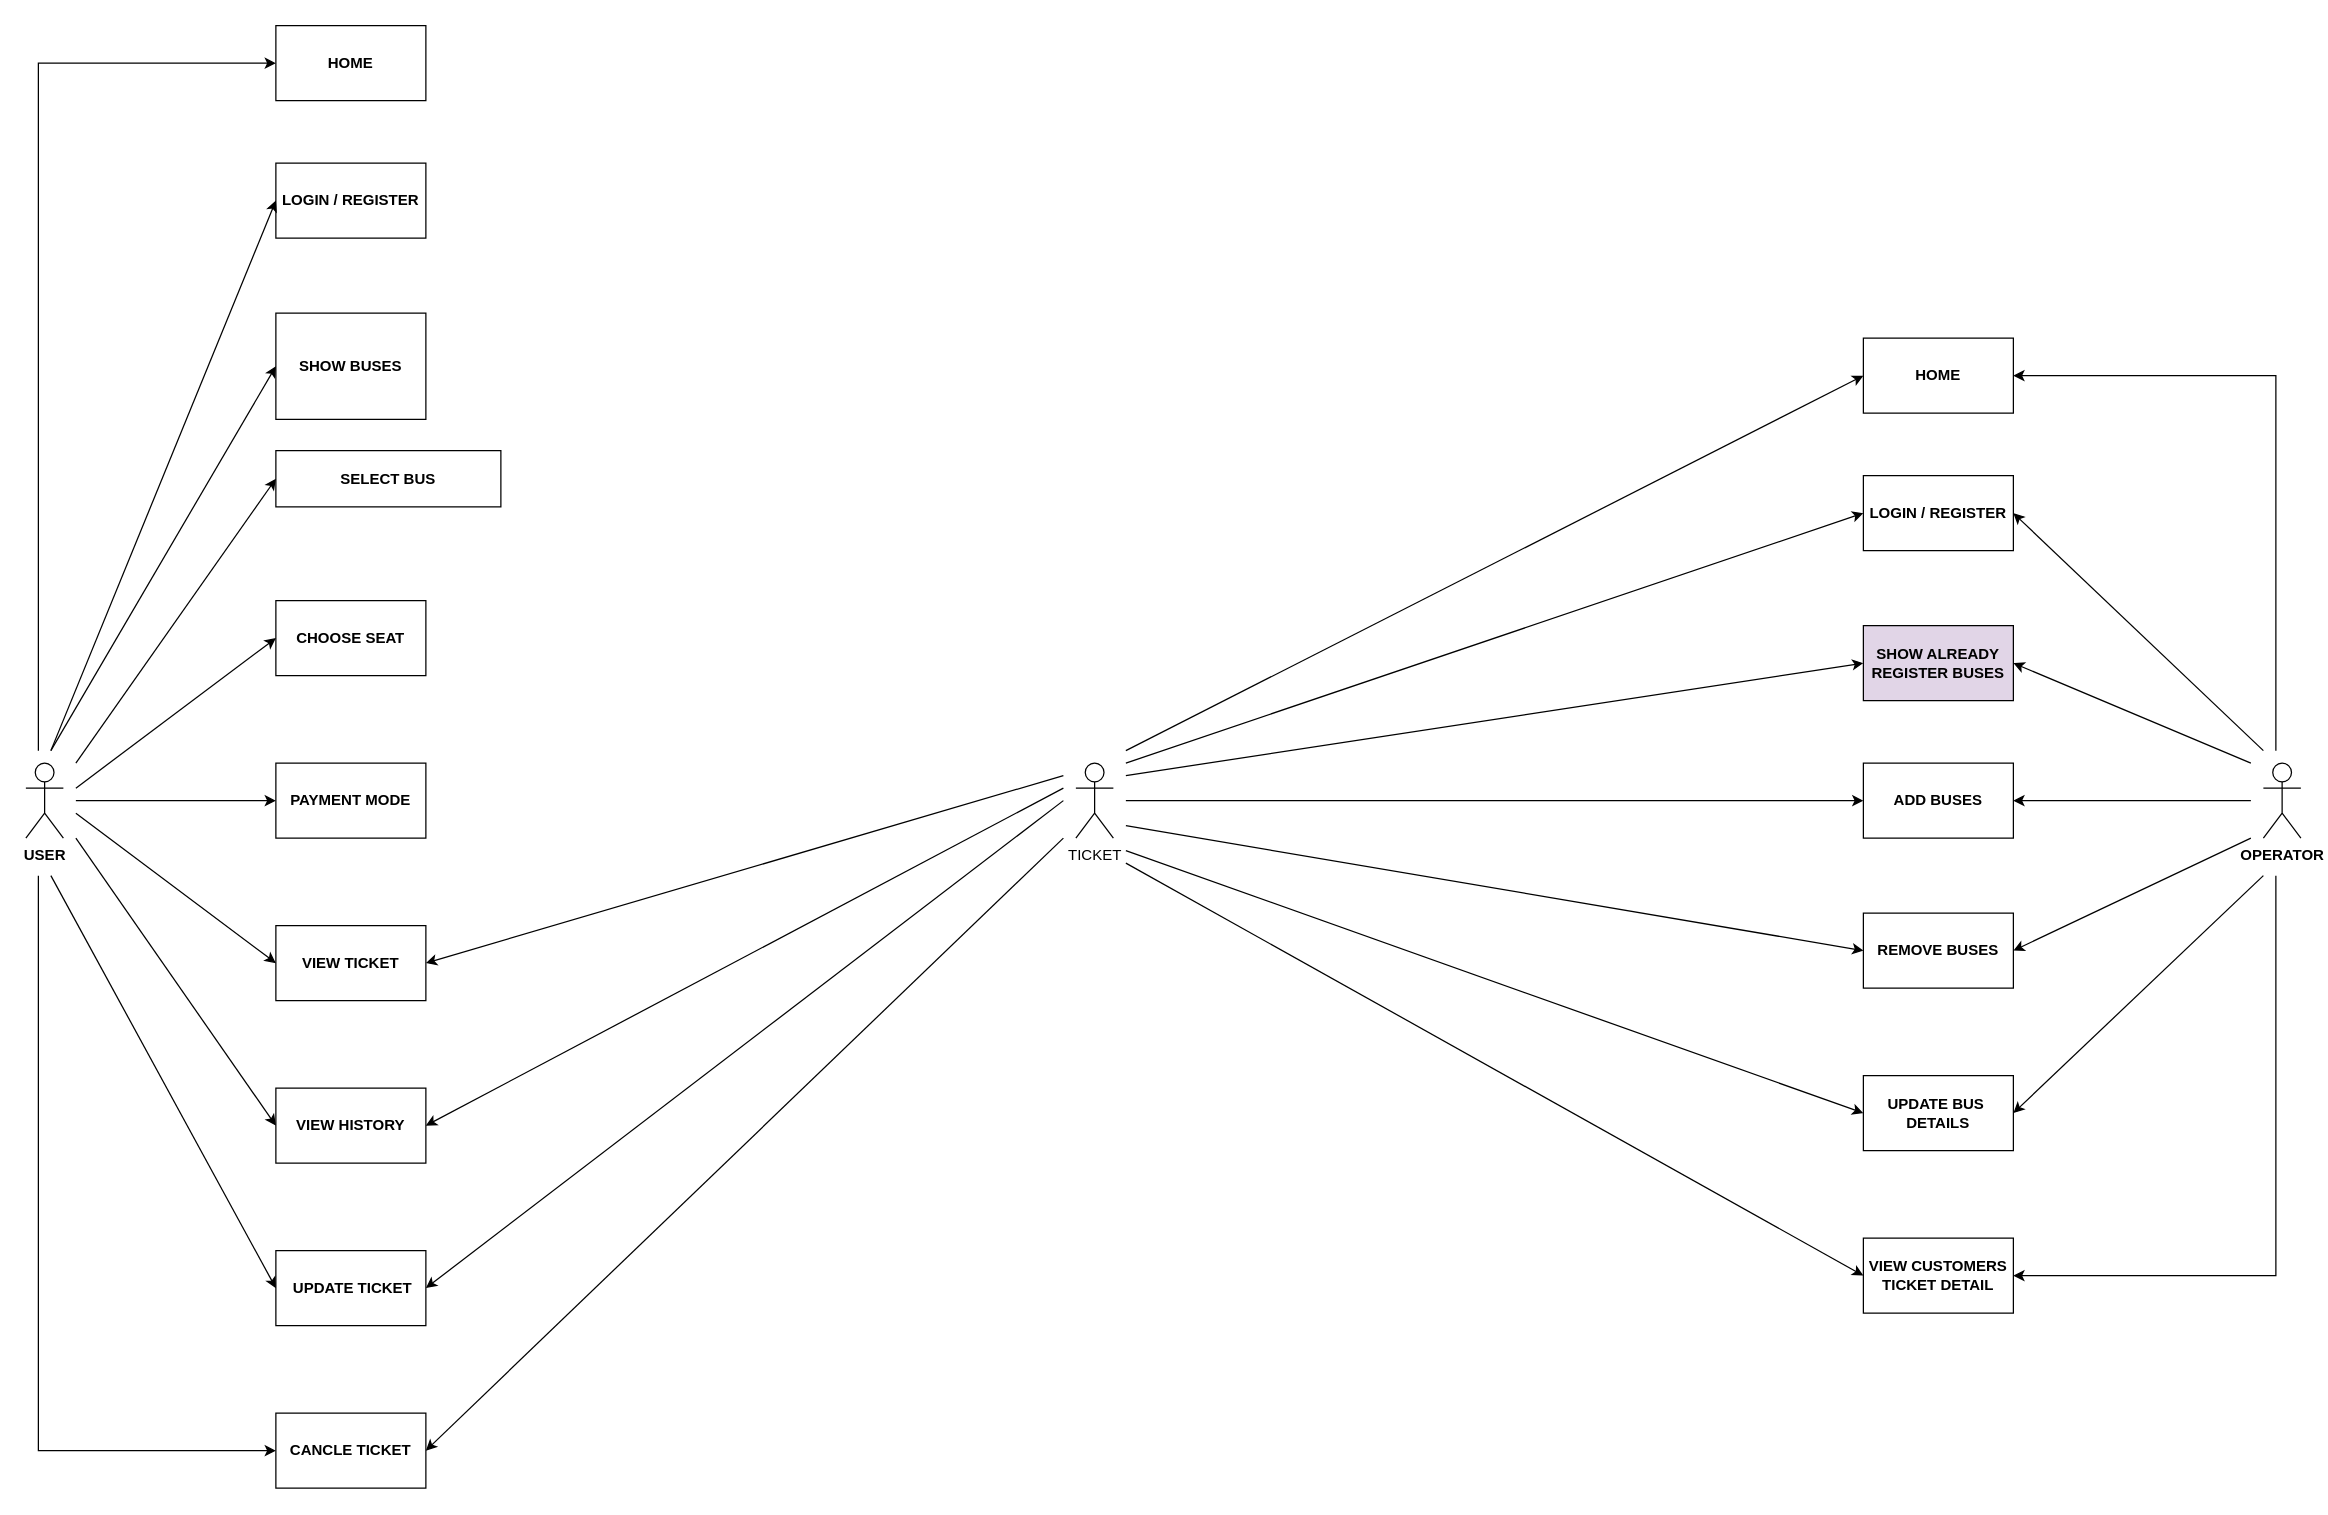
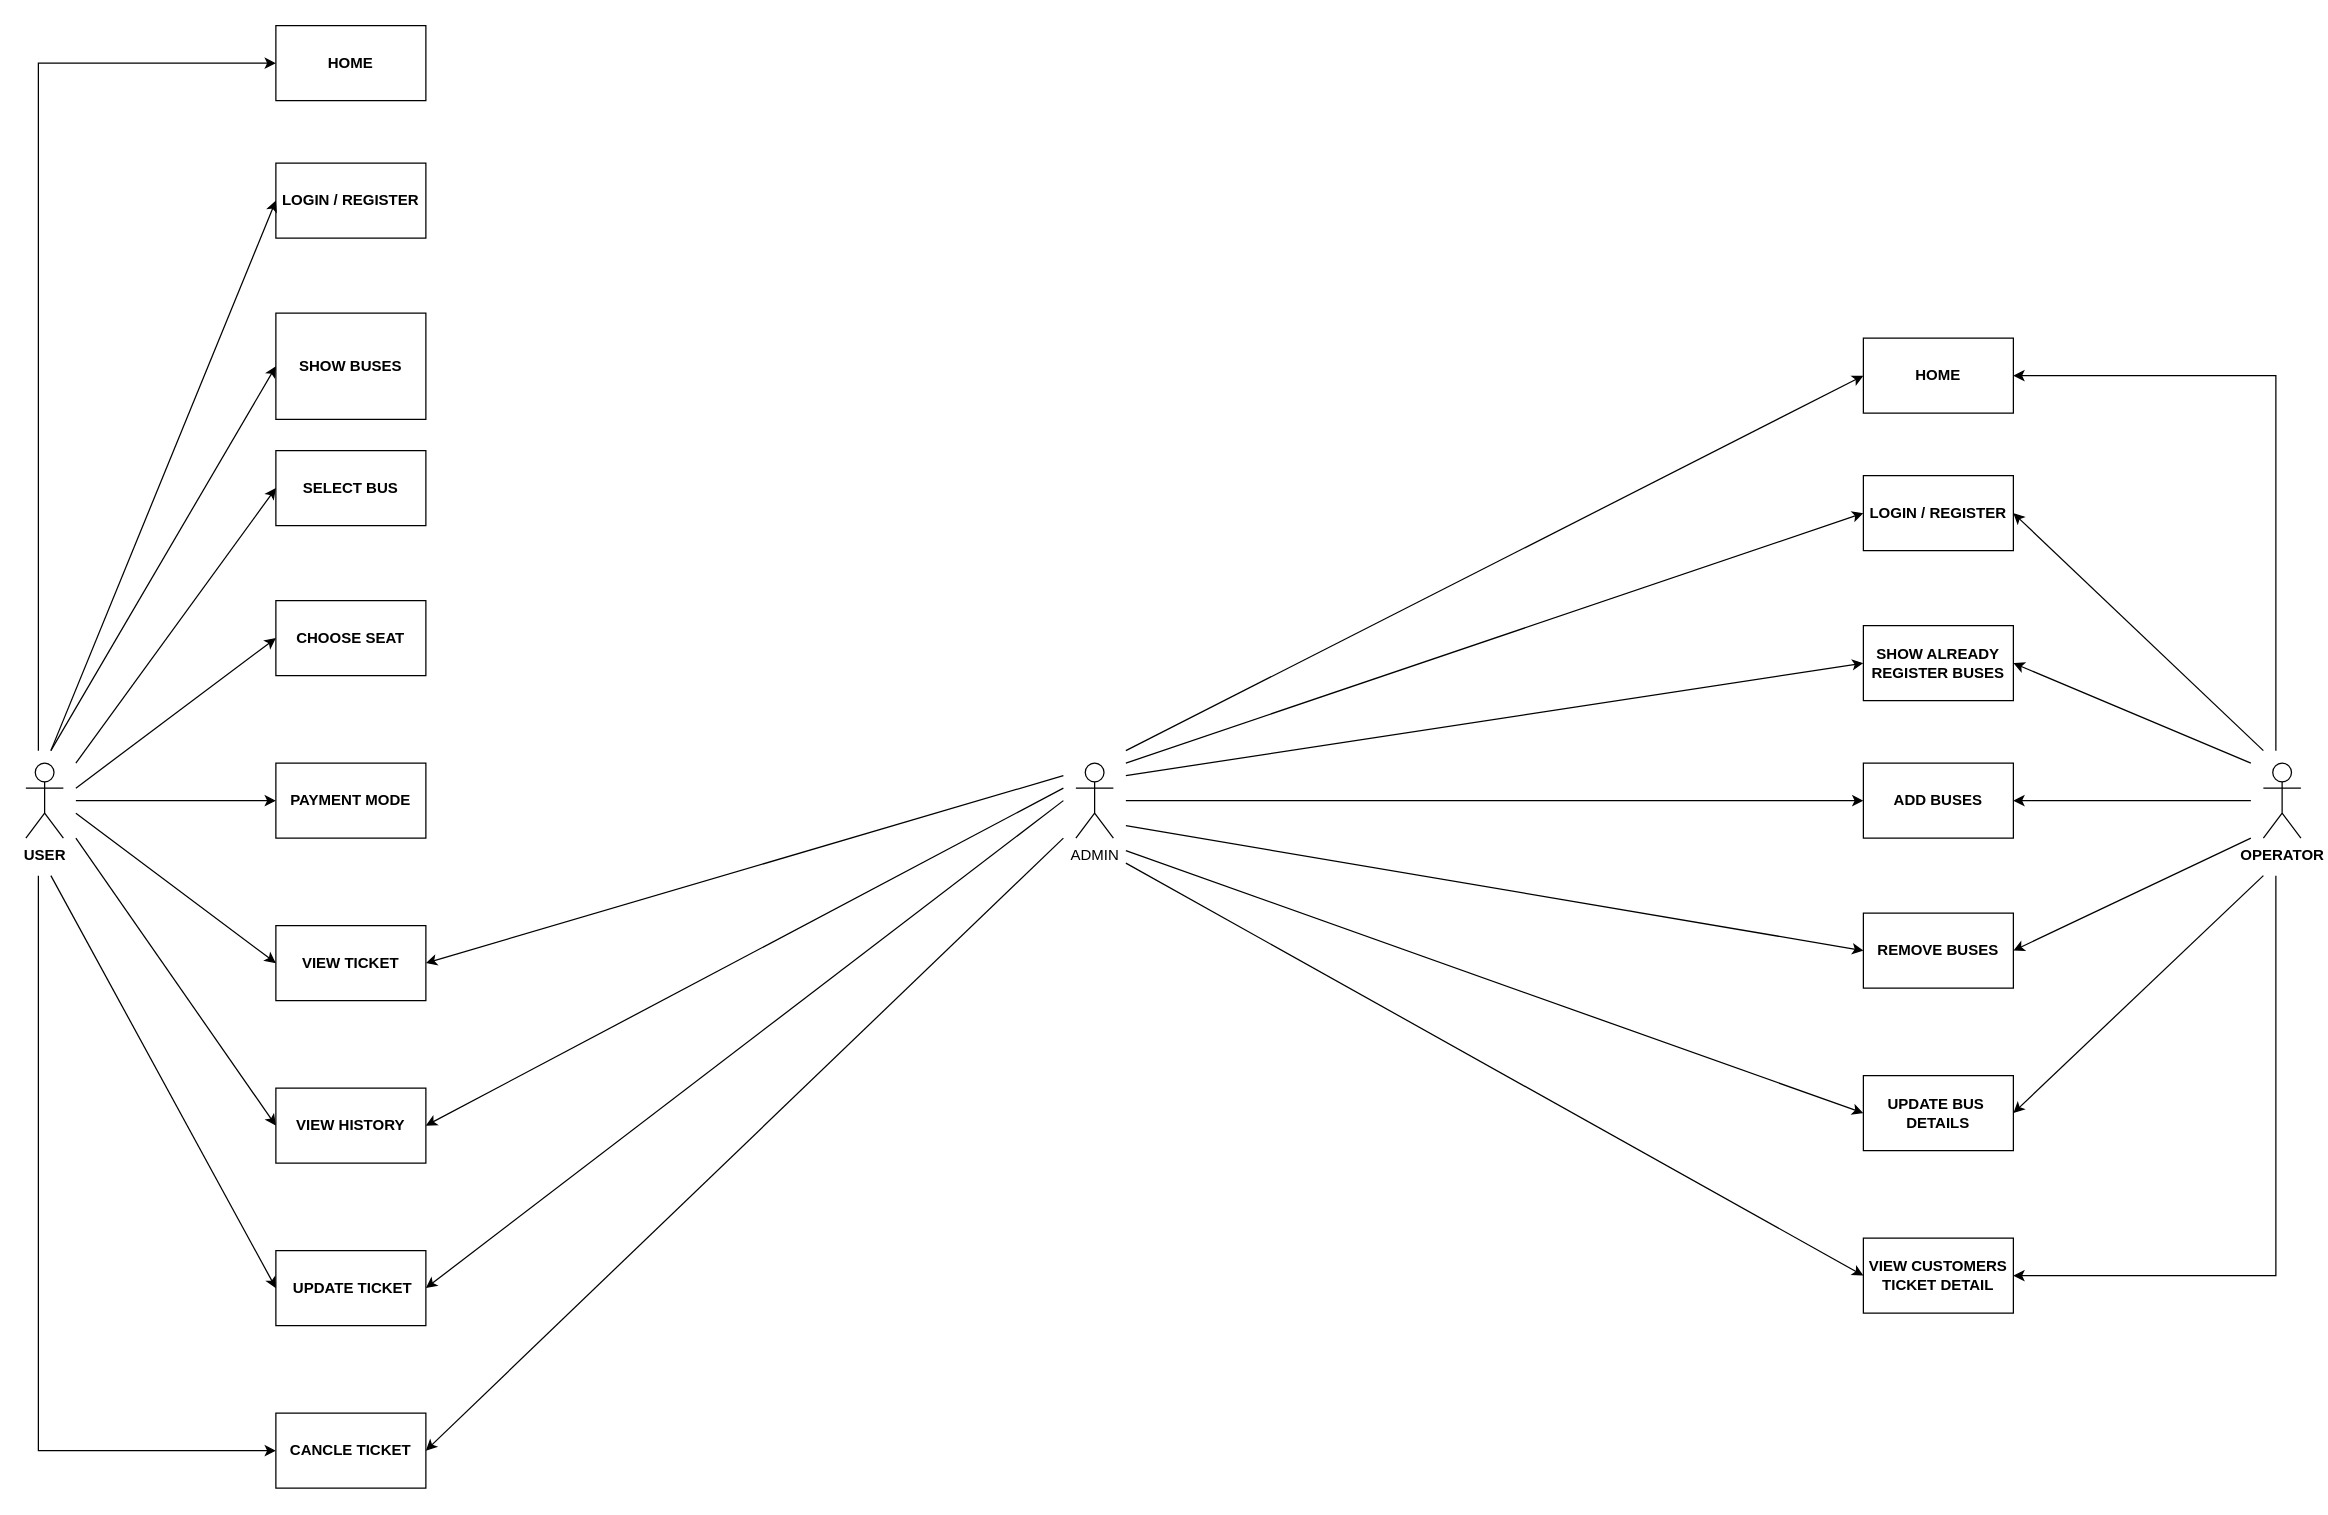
node "SELECT BUS": size 225x56 -> 150x75
node "SHOW ALREADY REGISTER BUSES": fillcolor #e1d5e7 -> #ffffff
node "TICKET": label "TICKET" -> "ADMIN"
